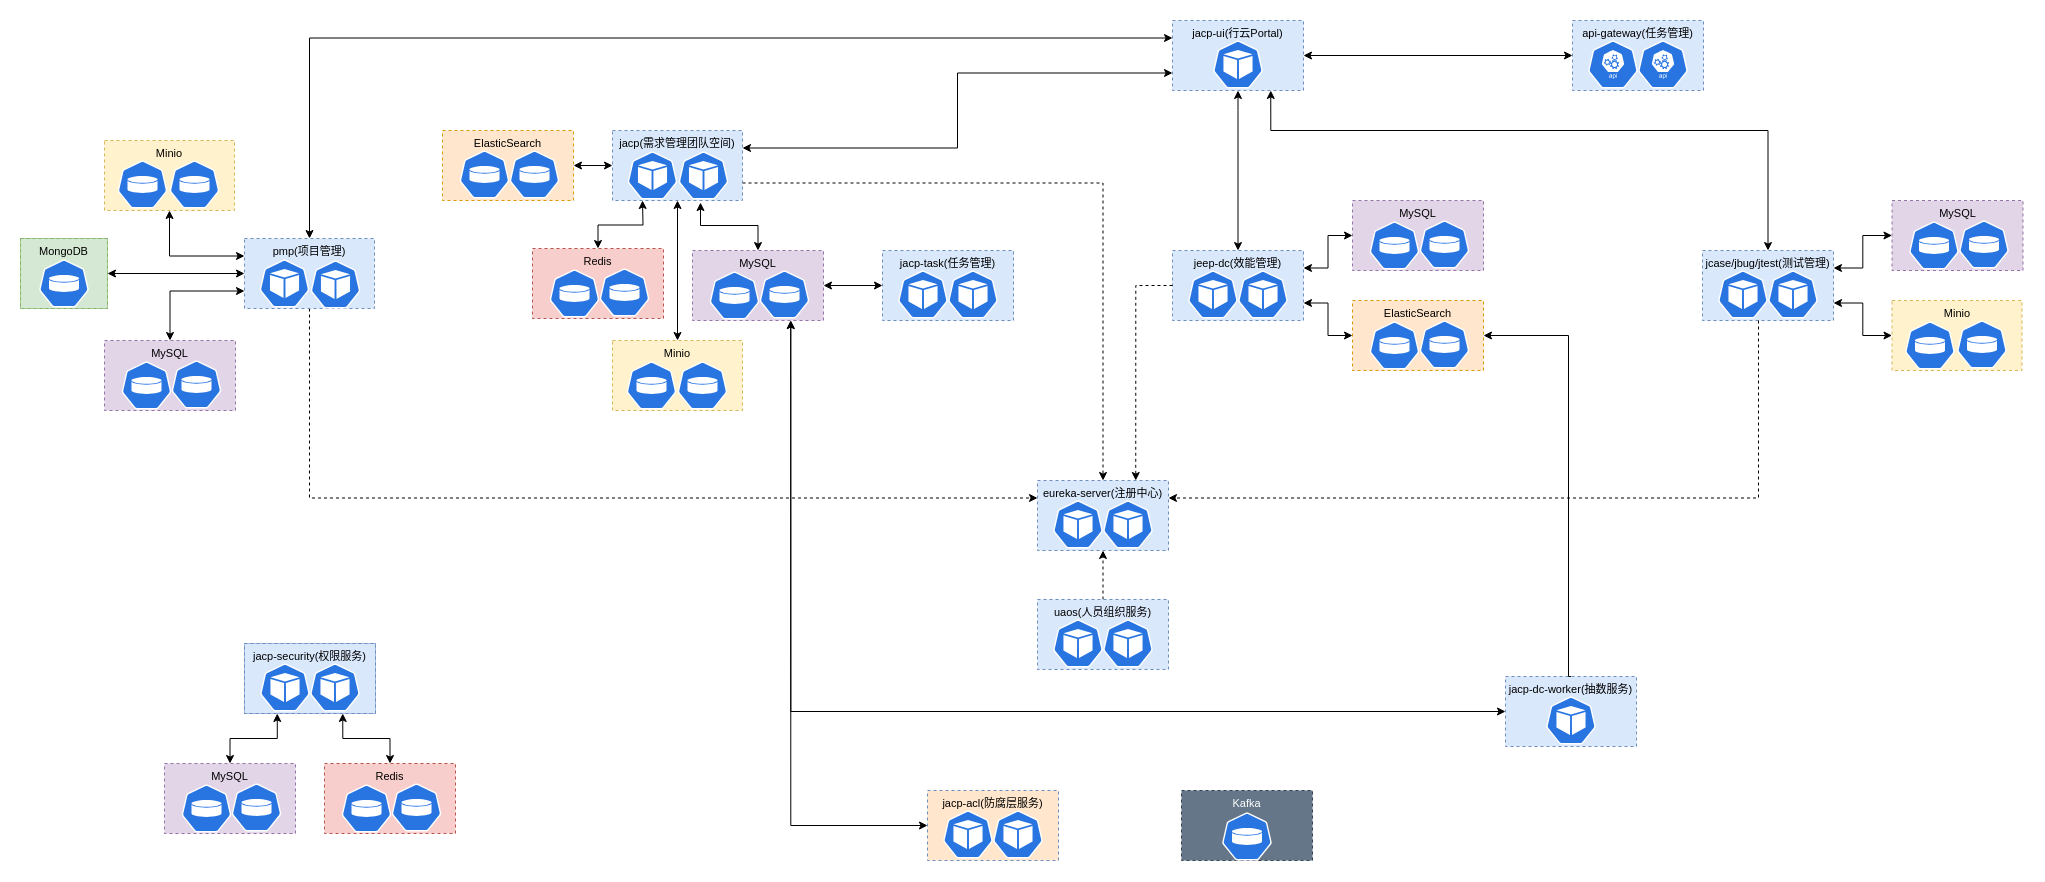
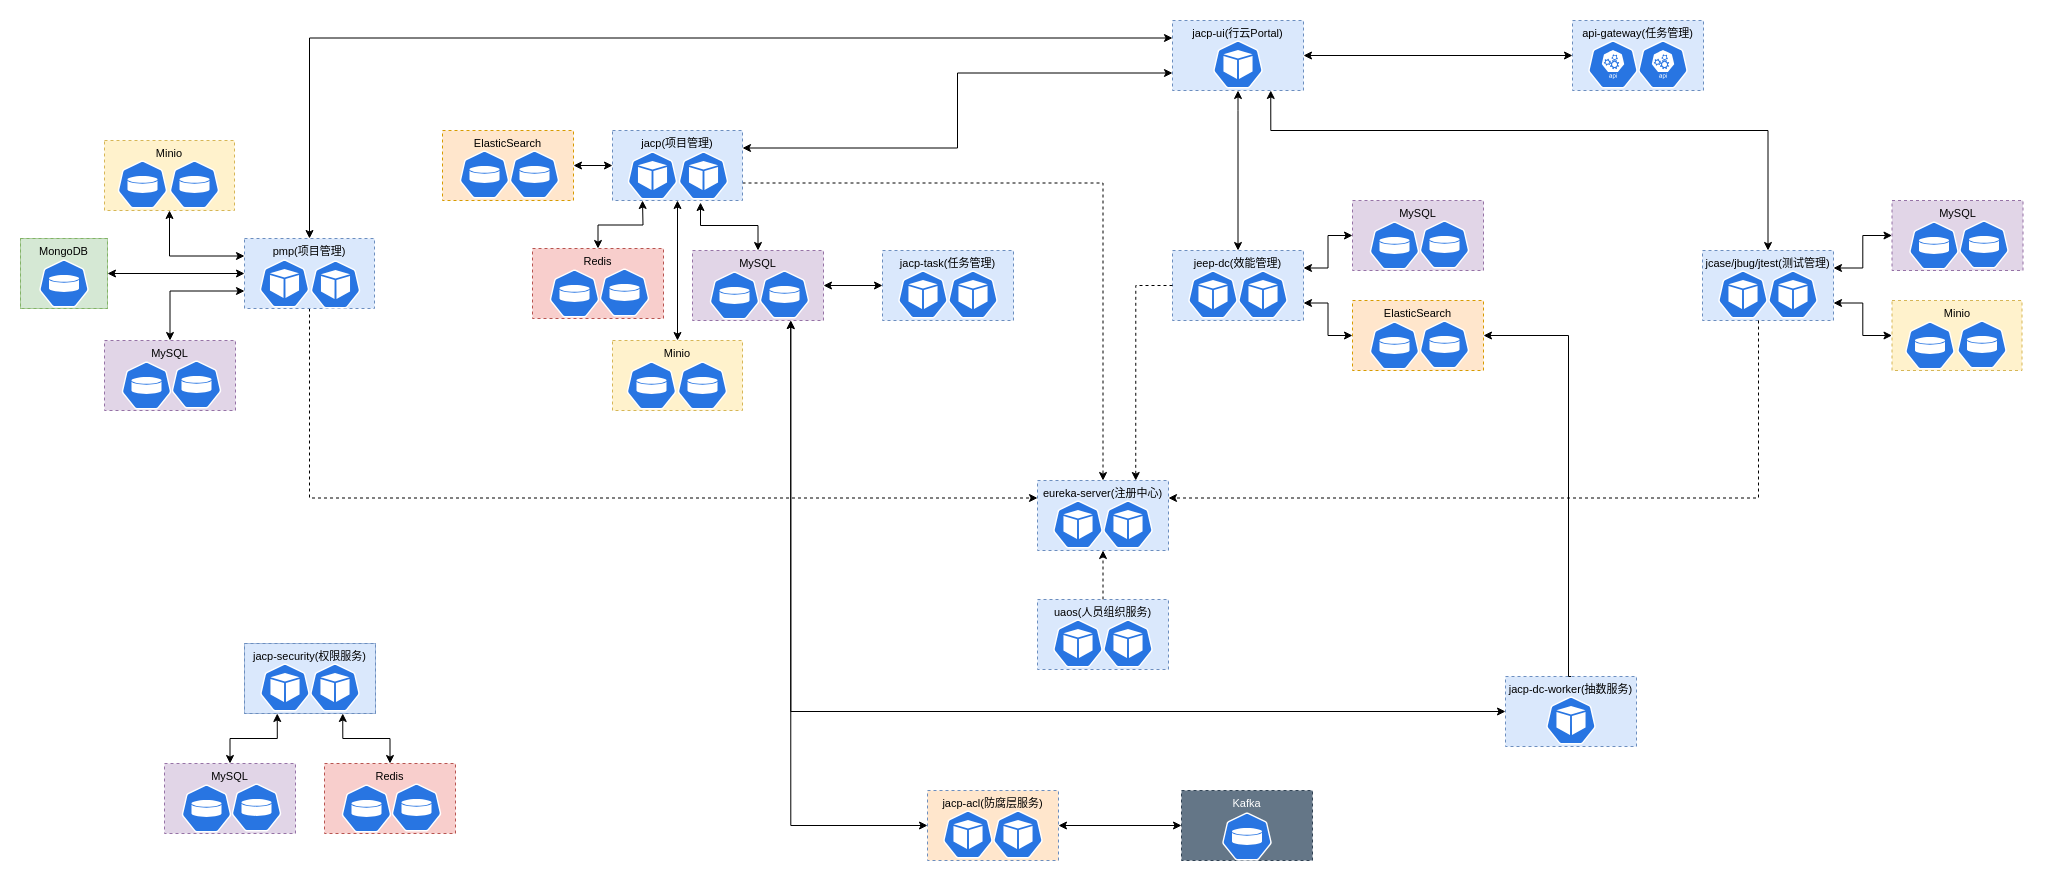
node "jacp(需求管理团队空间)": label "jacp(需求管理团队空间)" -> "jacp(项目管理)"
edge "jacp-acl(防腐层服务)" -- "Kafka": added
